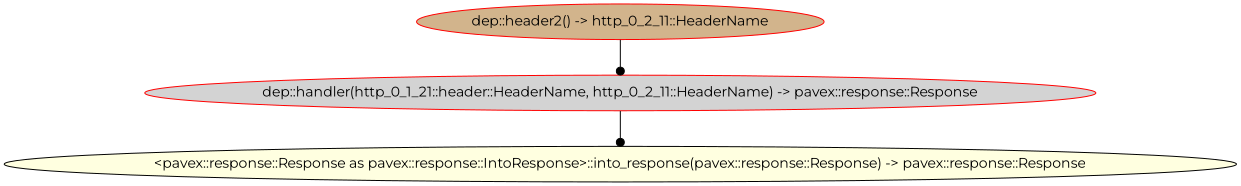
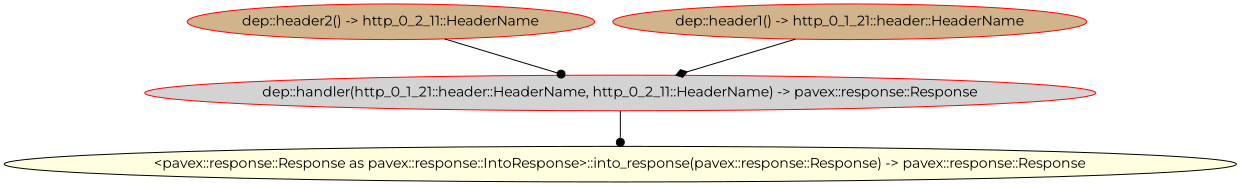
node "dep::header1() -> http_0_1_21::header::HeaderName": added
